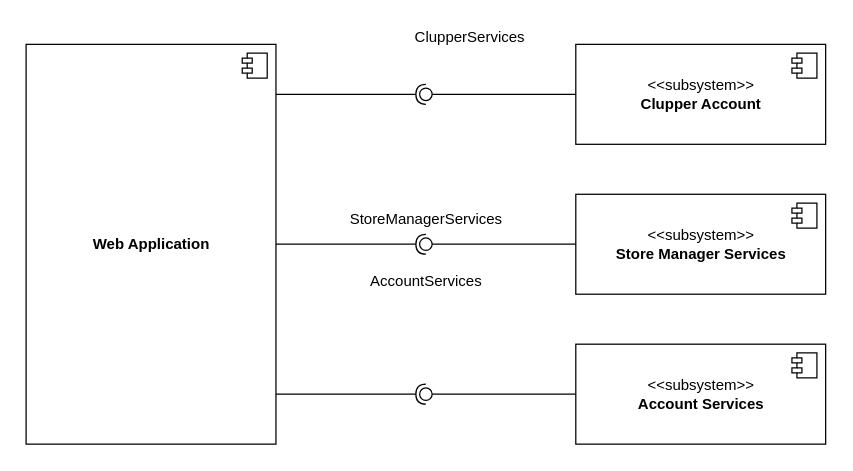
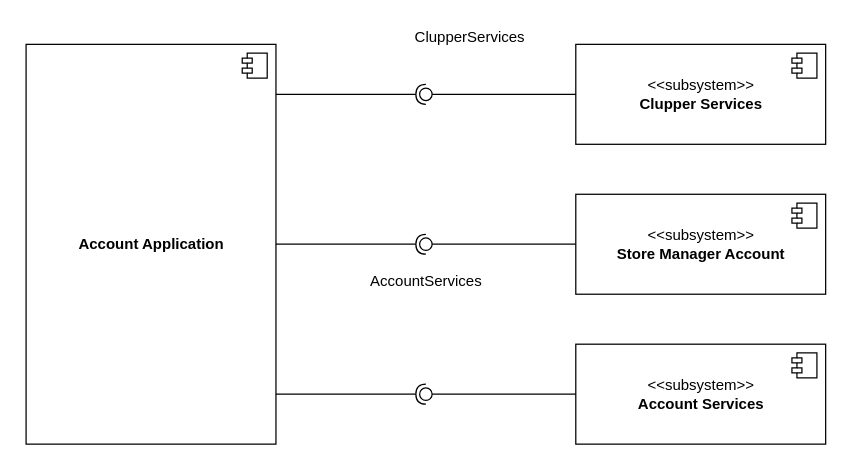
node "<<subsystem>> Clupper Account": label "<<subsystem>> Clupper Account" -> "<<subsystem>> Clupper Services"
node "StoreManagerServices": removed
node "Web Application": label "Web Application" -> "Account Application"
node "<<subsystem>> Store Manager Services": label "<<subsystem>> Store Manager Services" -> "<<subsystem>> Store Manager Account"
